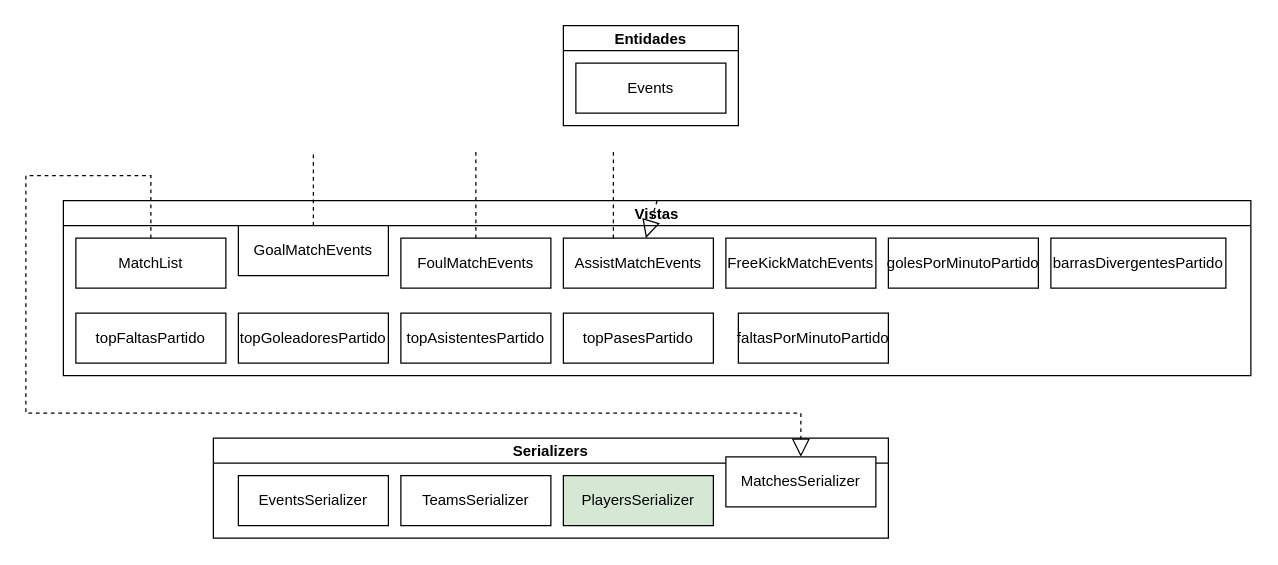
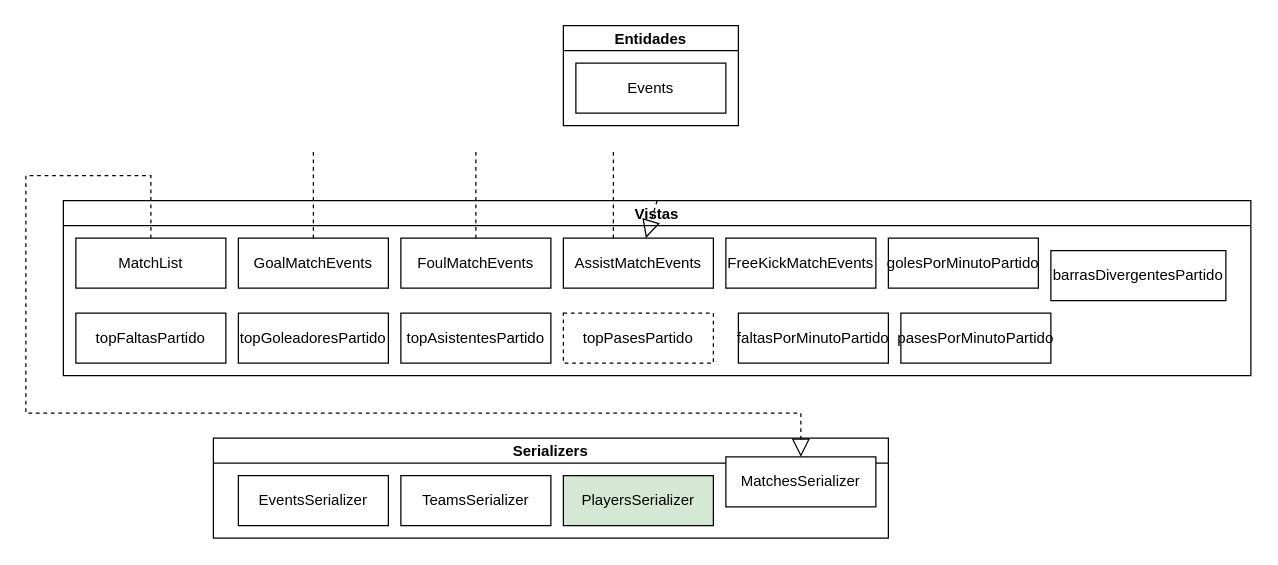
node "GoalMatchEvents": moved (313, 251) -> (313, 263)
node "barrasDivergentesPartido": moved (1138, 263) -> (1138, 276)
node "topPasesPartido": style solid -> dashed
node "pasesPorMinutoPartido": added
